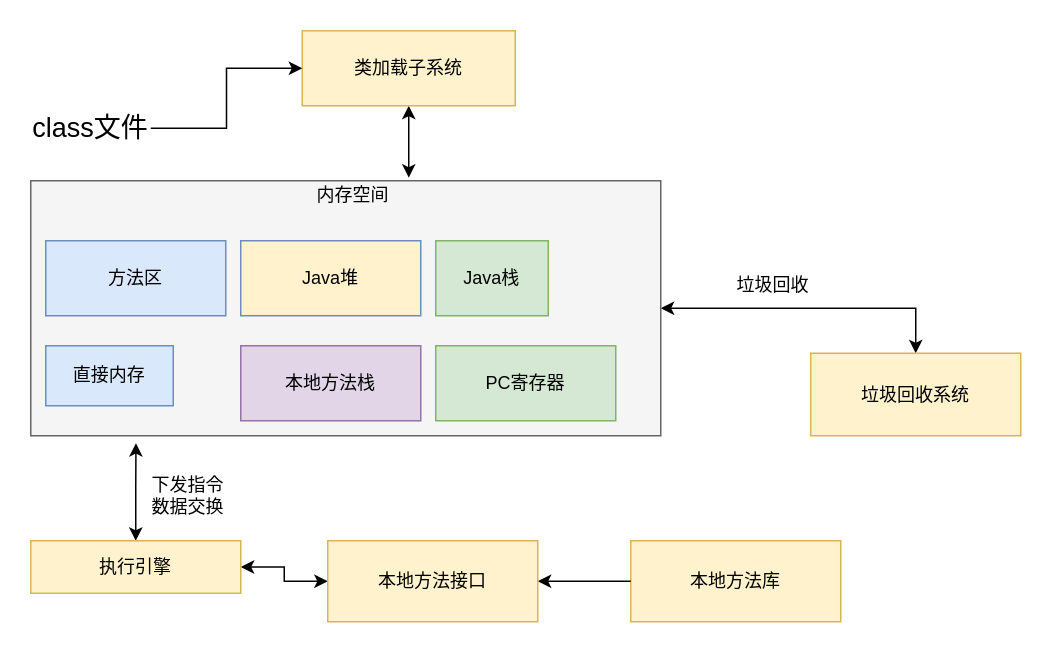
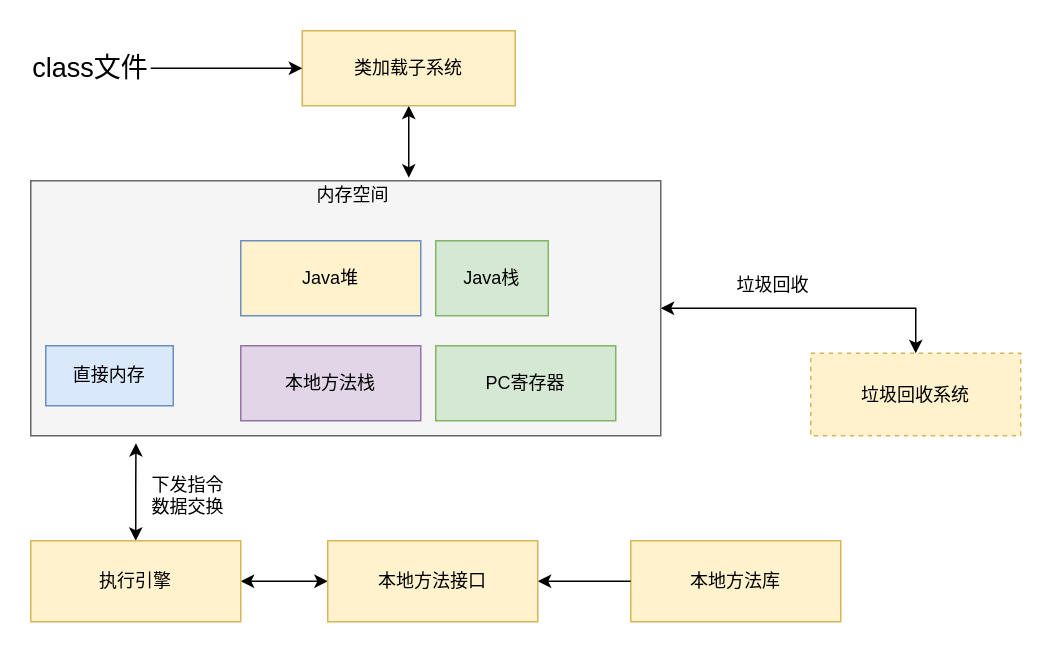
node "class文件": moved (91, 128) -> (91, 68)
node "方法区": removed
node "垃圾回收系统": style solid -> dashed
node "执行引擎": size 210x53 -> 210x81
